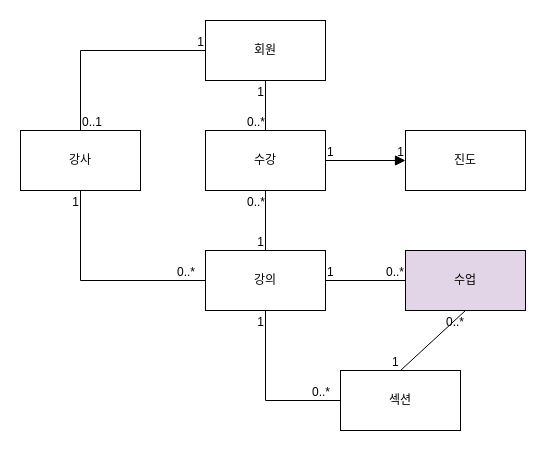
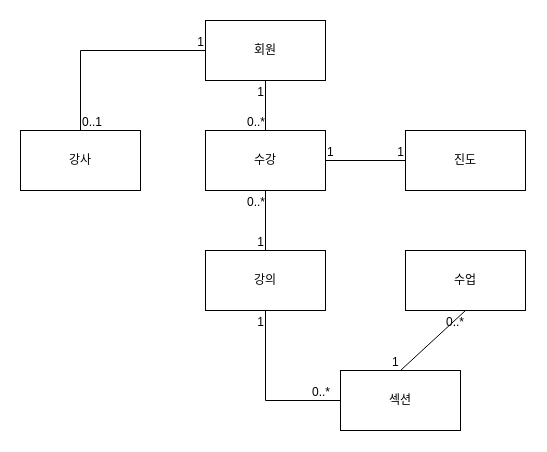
edge "수강" -> "진도": arrowhead block -> none
edge "강사" -- "강의": removed, labels "1", "0..*"
edge "강의" -- "수업": removed, labels "1", "0..*"
node "수업": fillcolor #e1d5e7 -> #ffffff
